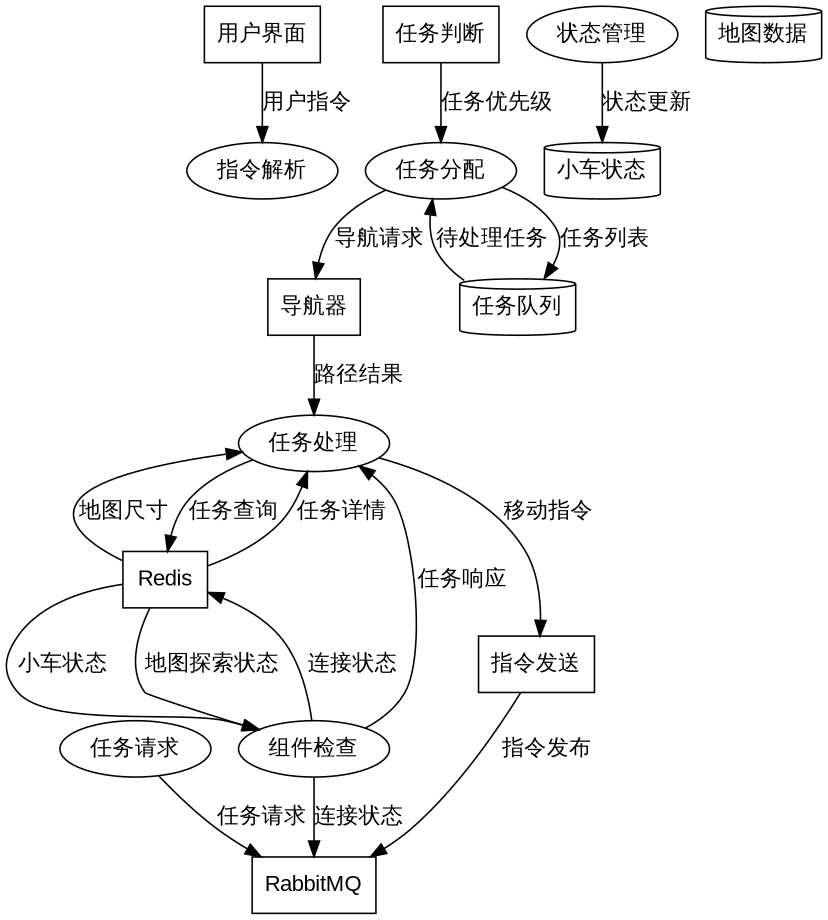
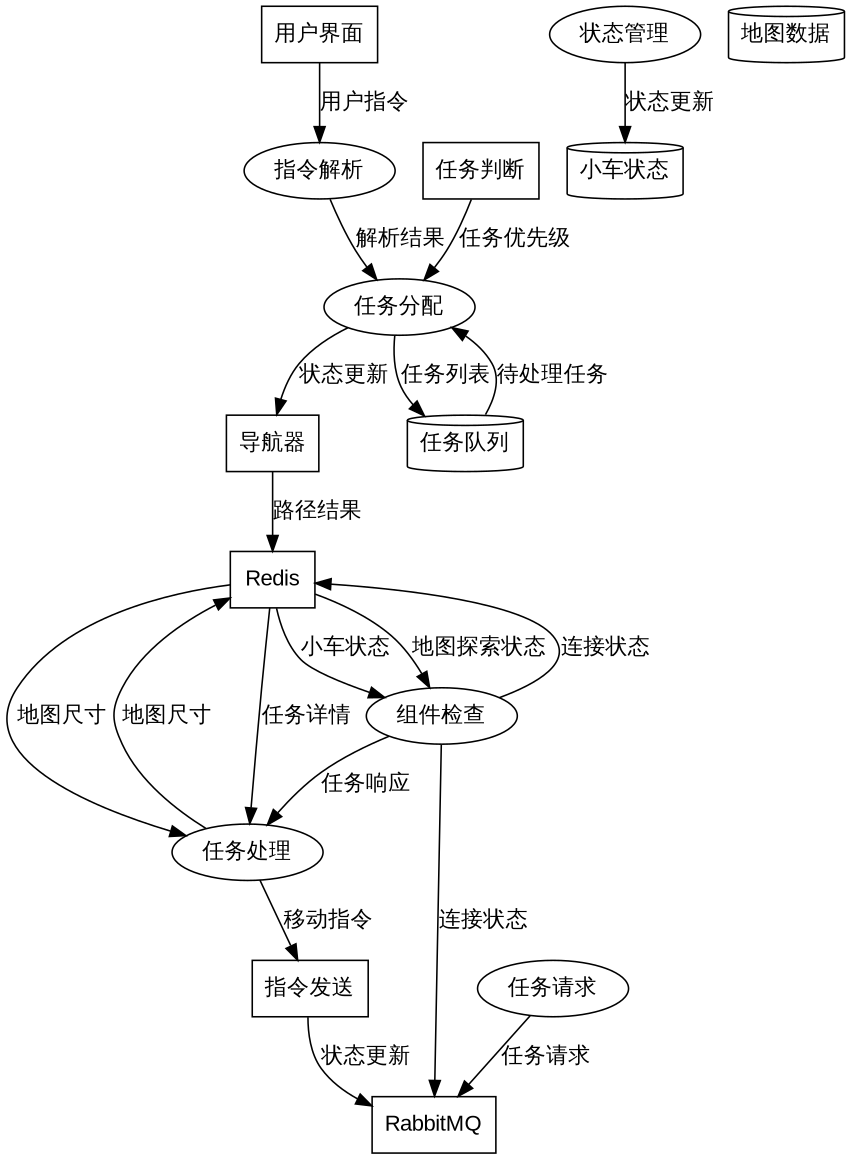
edge "指令解析" -> "任务分配": added, label "解析结果"
edge "任务分配" -> "导航器": label "导航请求" -> "状态更新"
edge "导航器" -> "任务处理": now "导航器" -> "Redis"
edge "任务处理" -> "Redis": label "任务查询" -> "地图尺寸"
edge "指令发送" -> "RabbitMQ": label "指令发布" -> "状态更新"
